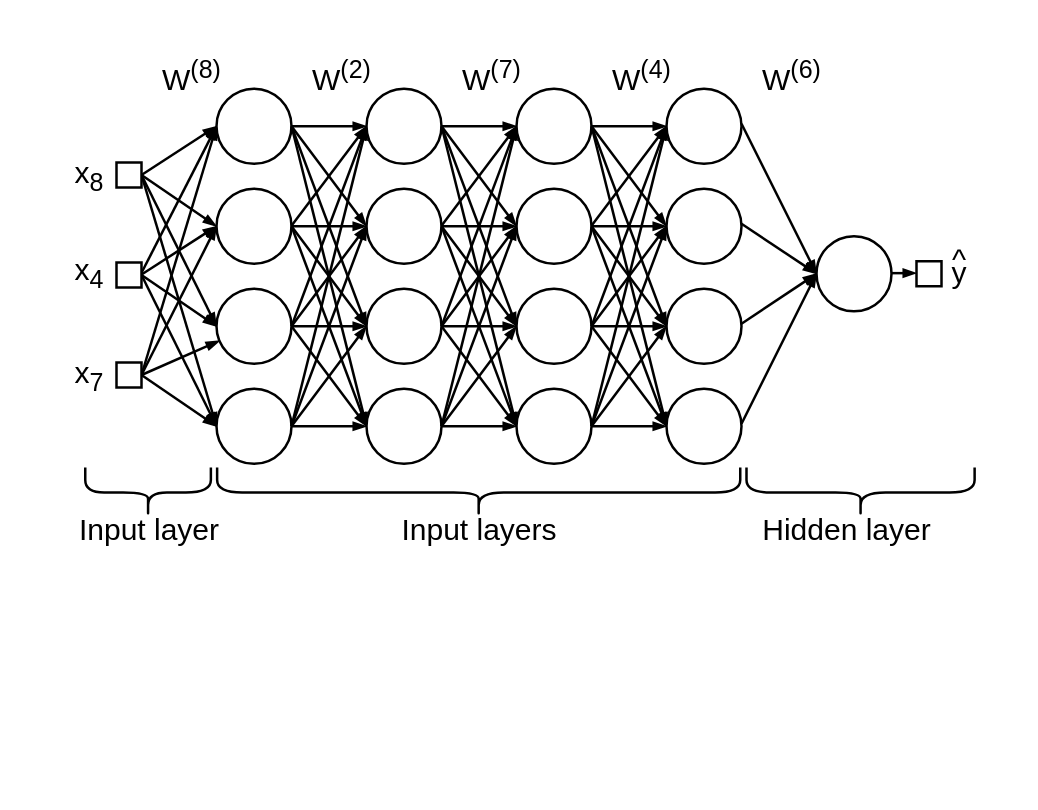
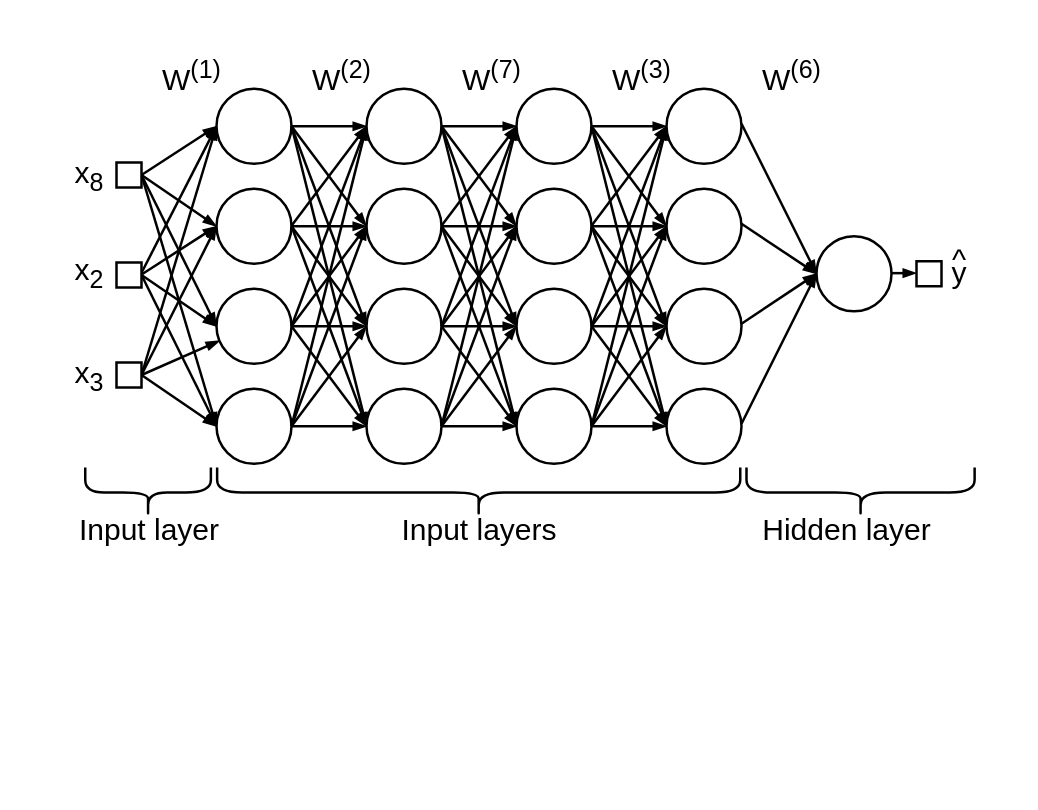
node "W(8)": label "W(8)" -> "W(1)"
node "W(4)": label "W(4)" -> "W(3)"
node "x4": label "x4" -> "x2"
node "x7": label "x7" -> "x3"
